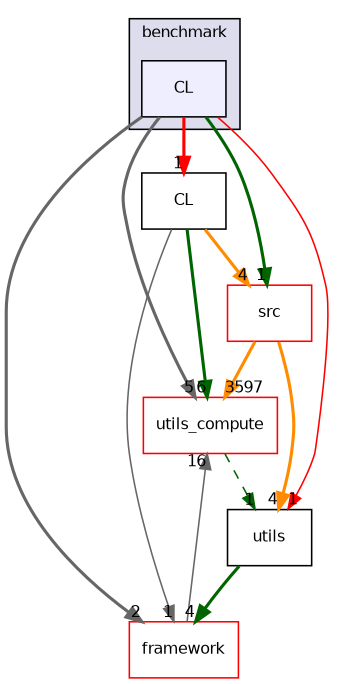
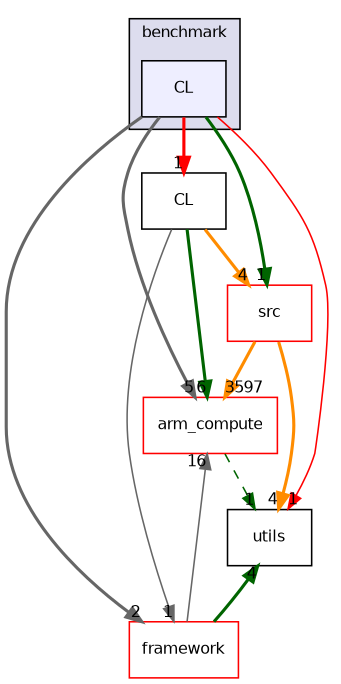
node "utils_compute": label "utils_compute" -> "arm_compute"
edge "utils" -> "framework": reversed
